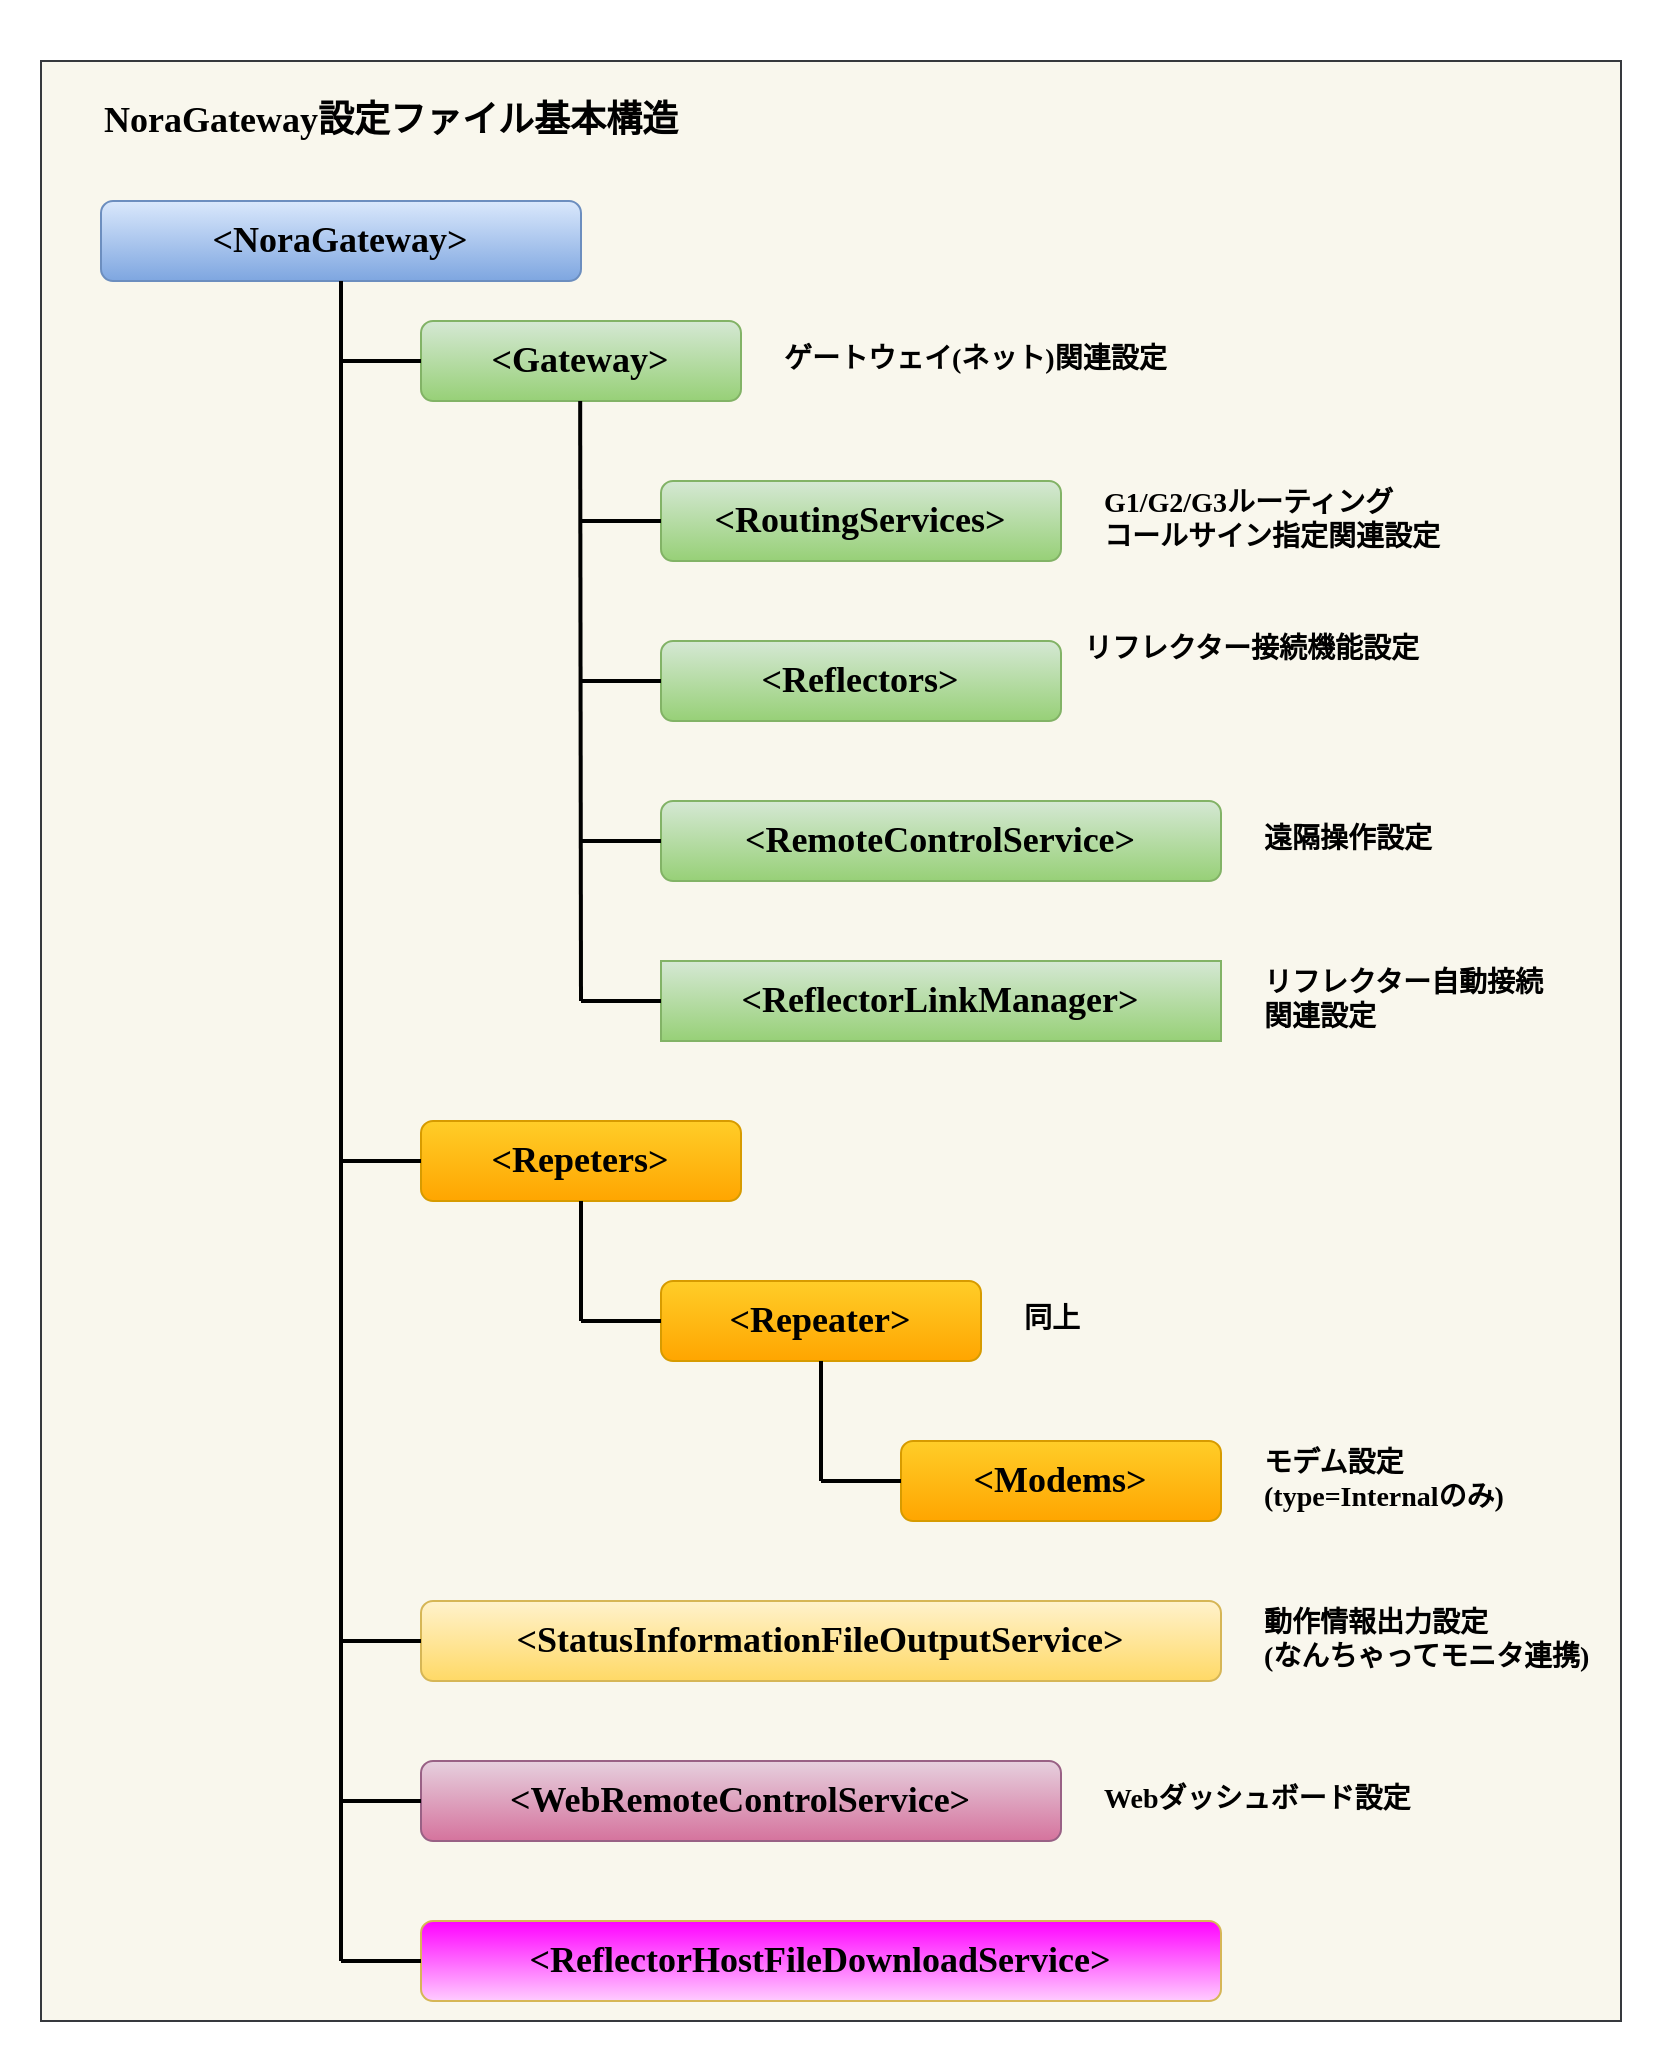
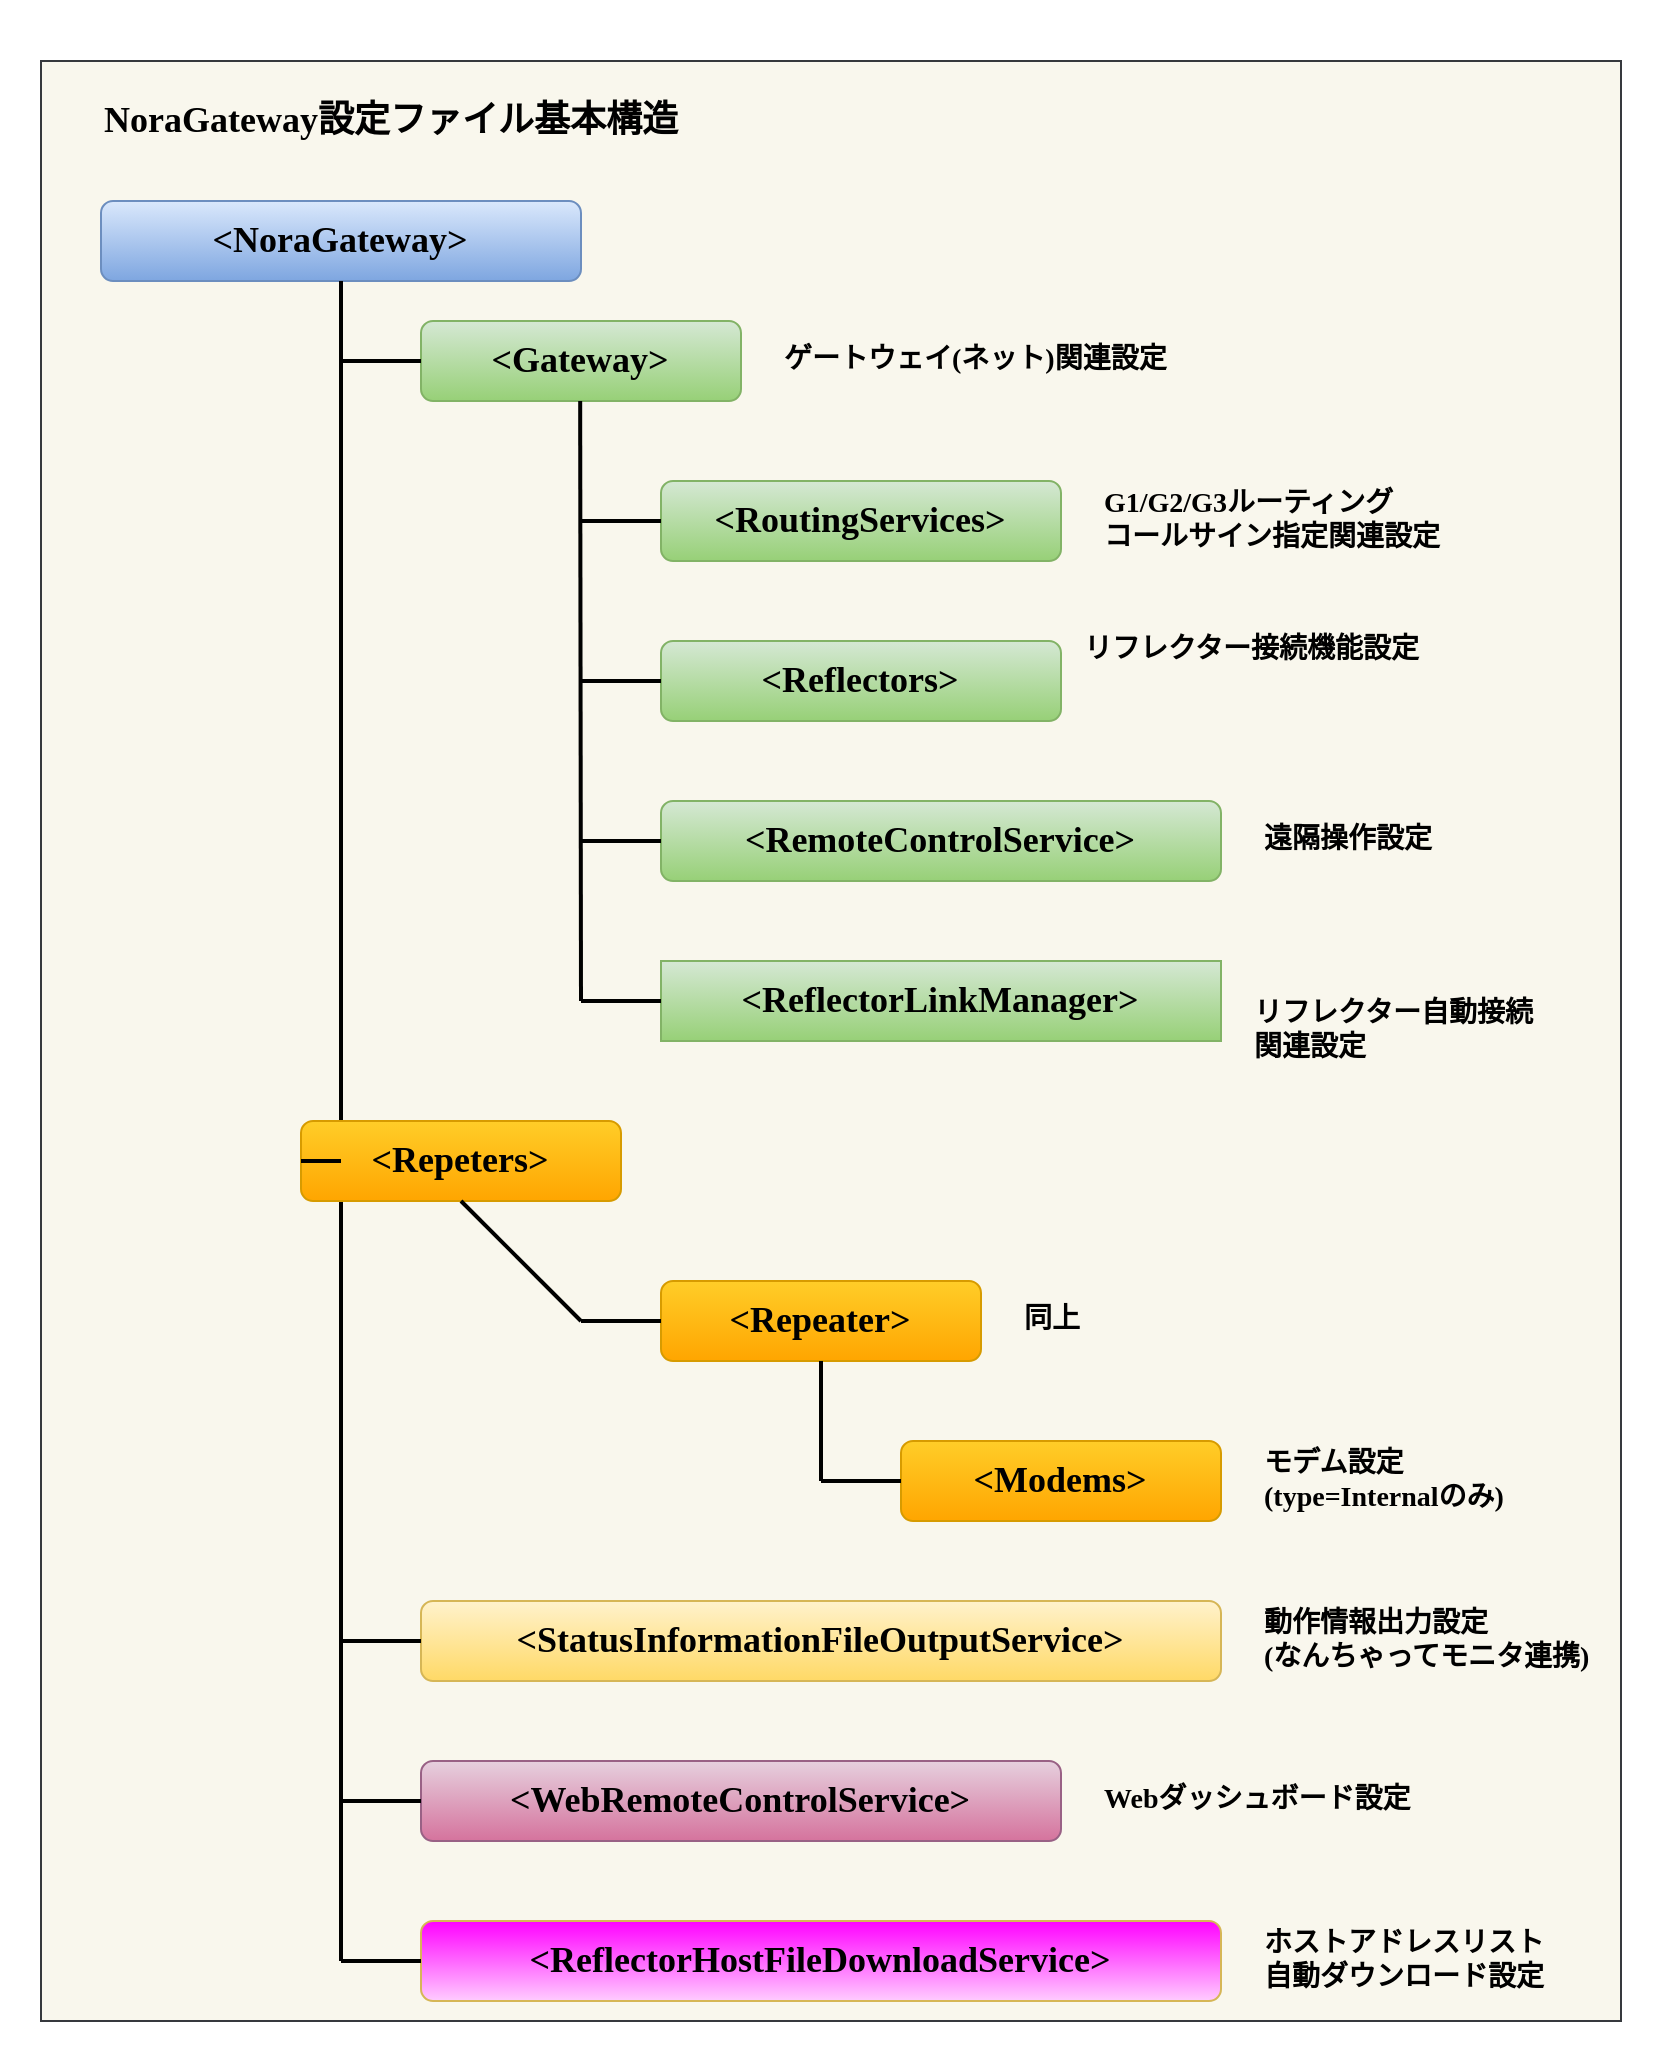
node "リフレクター自動接続 関連設定": moved (1441, 1001) -> (1431, 1031)
node "<Repeters>": moved (581, 1161) -> (461, 1161)
node "ホストアドレスリスト 自動ダウンロード設定": added
